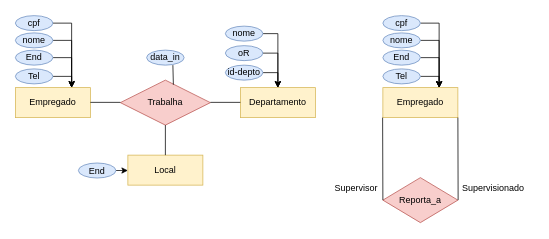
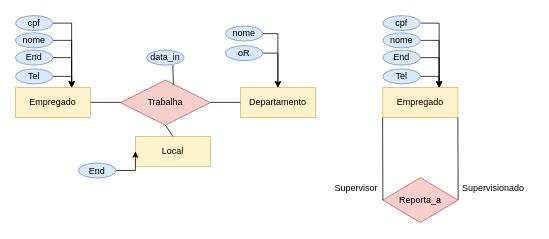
node "id-depto": removed
edge "id-depto" -> "Departamento": removed
node "Local": moved (165, 170) -> (173, 151)
